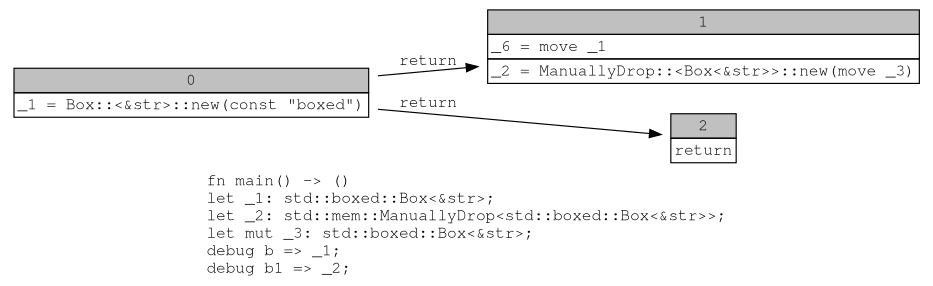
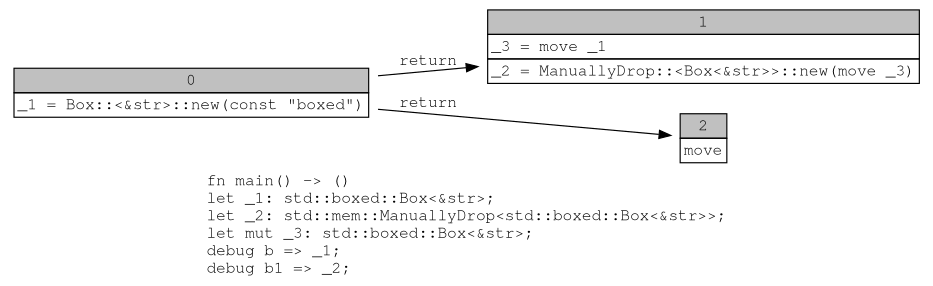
node "1": text "_6 = move _1" -> "_3 = move _1"
node "2": text "return" -> "move"
